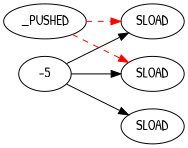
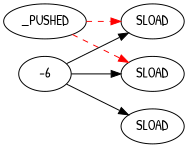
node "-5": label "-5" -> "-6"
